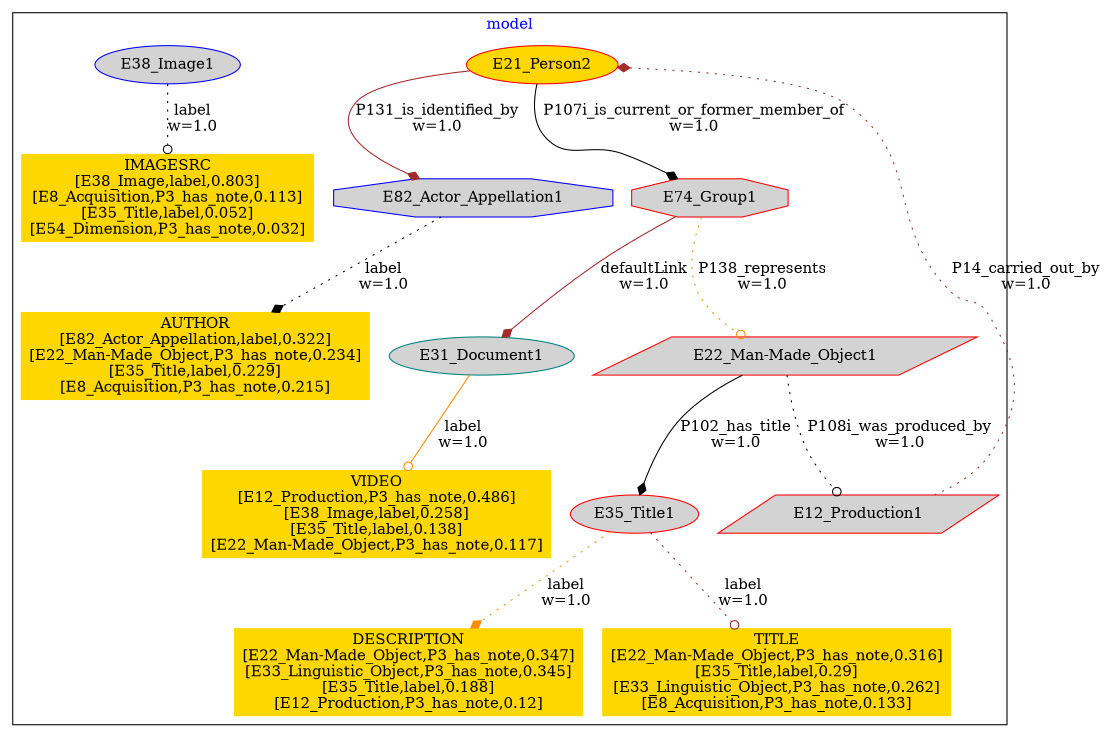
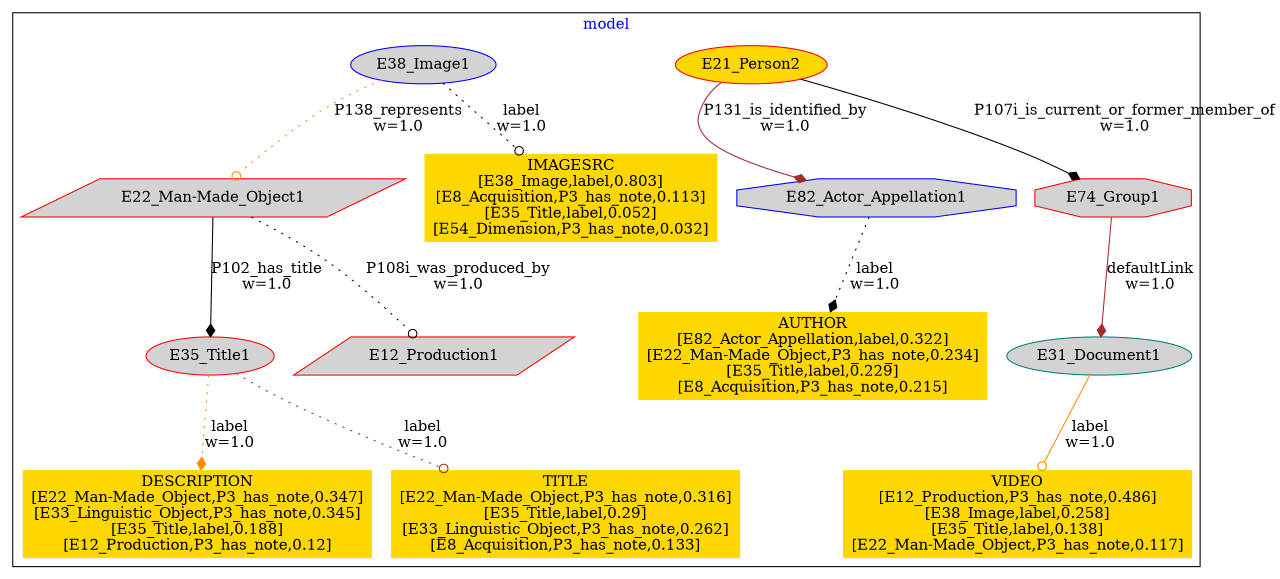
edge "E12_Production1" -> "E21_Person2": removed, label "P14_carried_out_by w=1.0"
edge "E74_Group1" -> "E22_Man-Made_Object1": now "E38_Image1" -> "E22_Man-Made_Object1"
